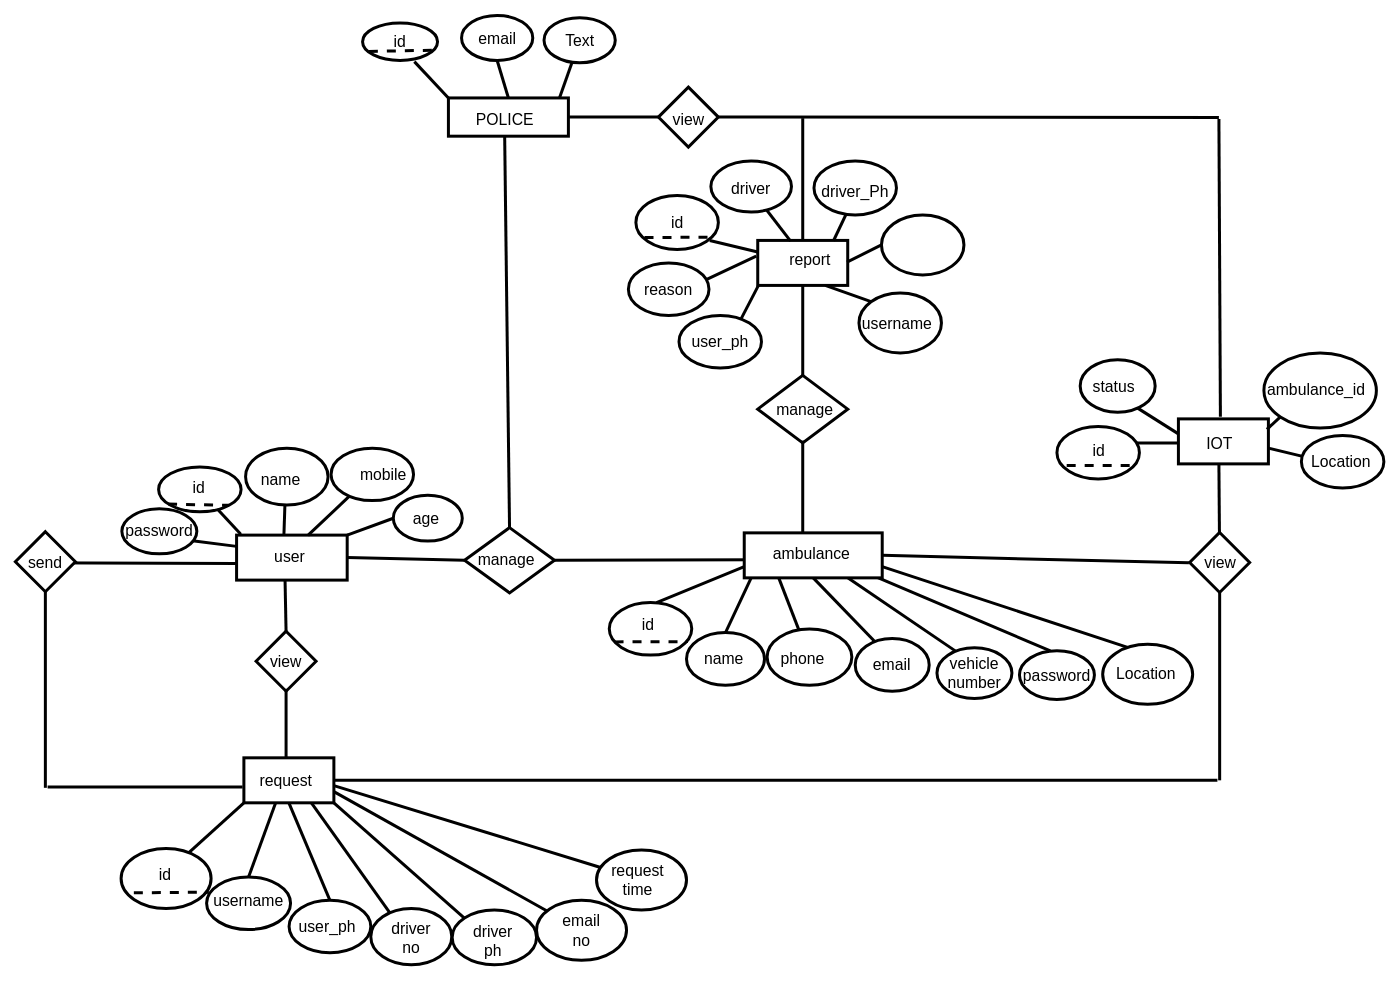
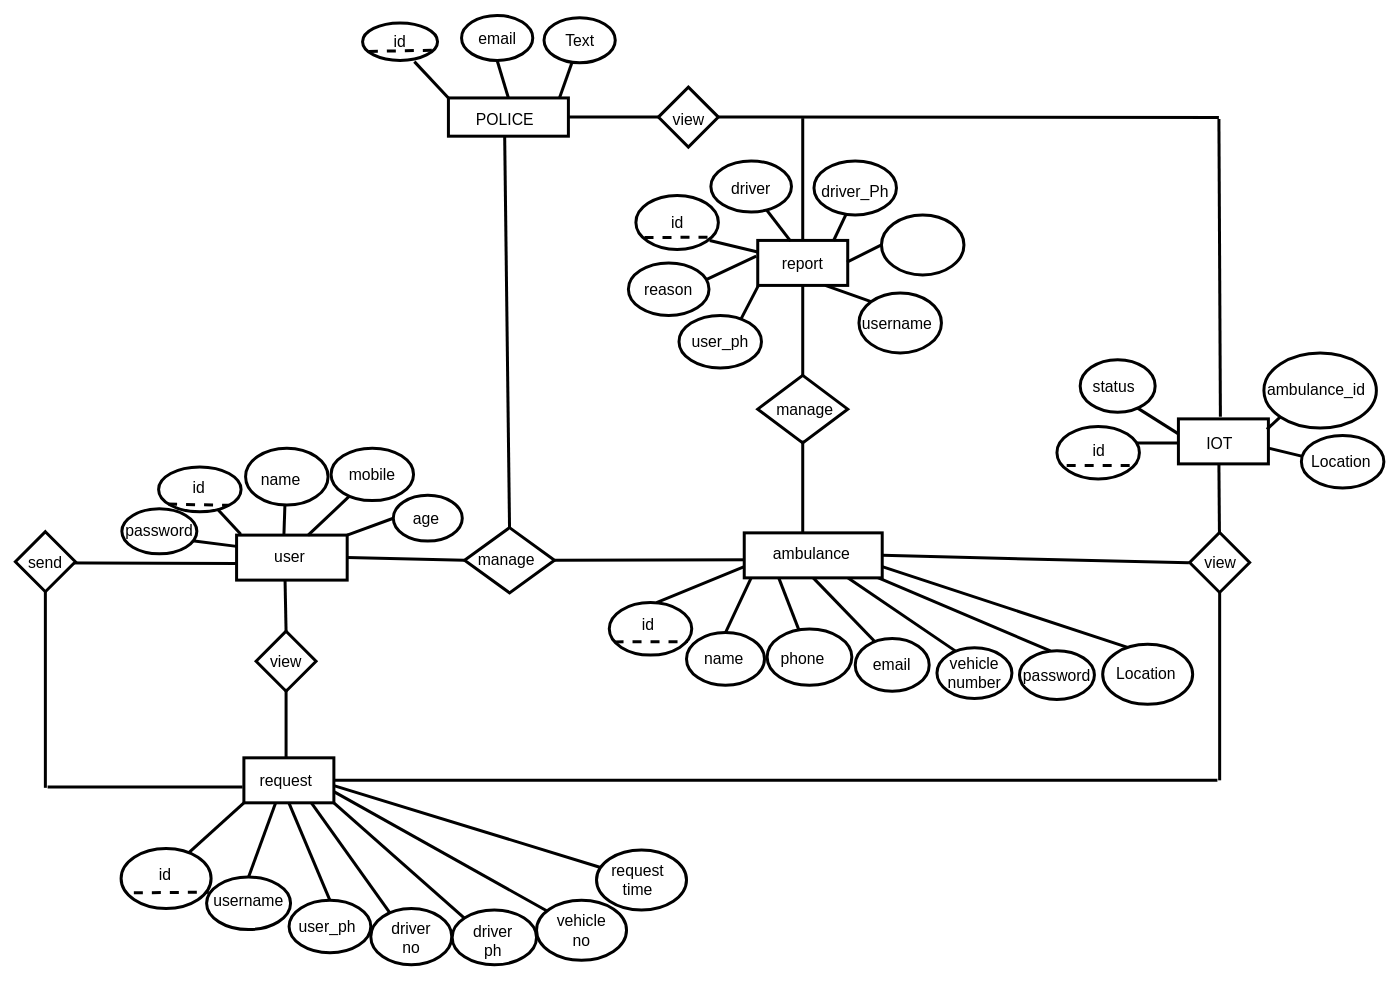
node "report": moved (810, 259) -> (803, 263)
node "mobile": moved (384, 474) -> (372, 474)
node "email no": label "email no" -> "vehicle no"
